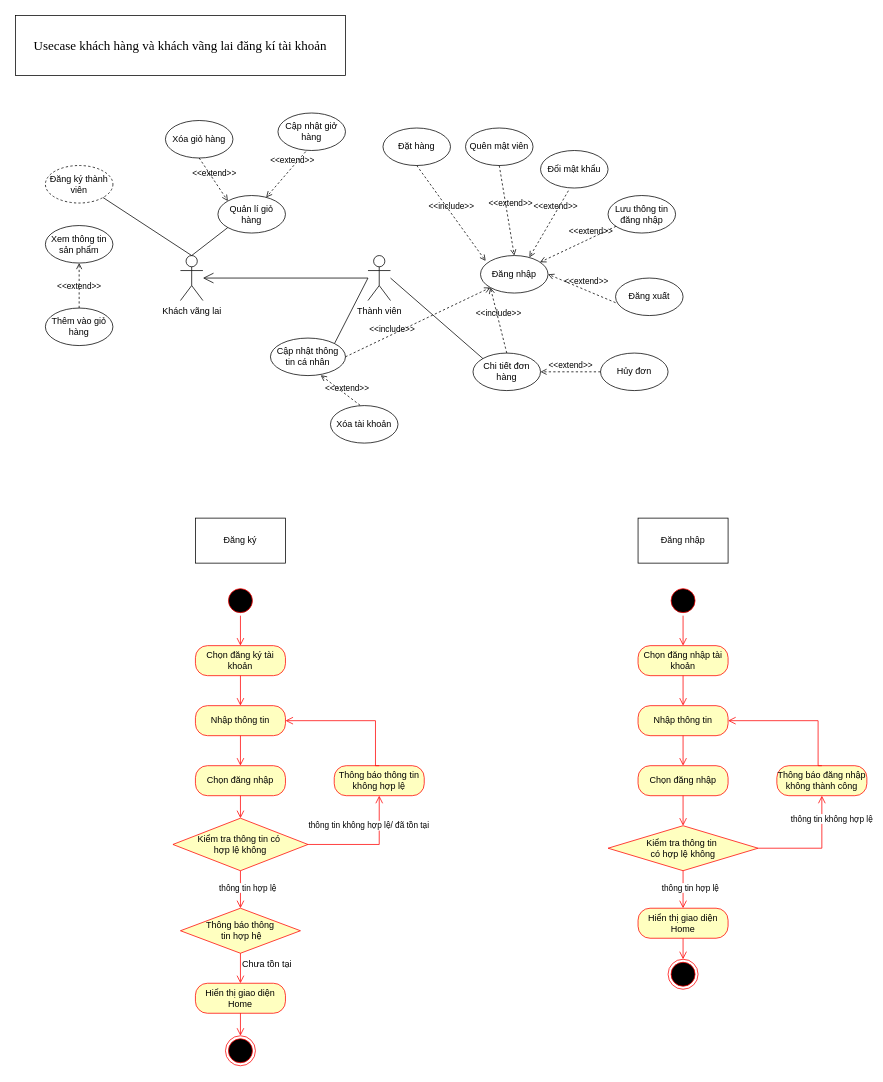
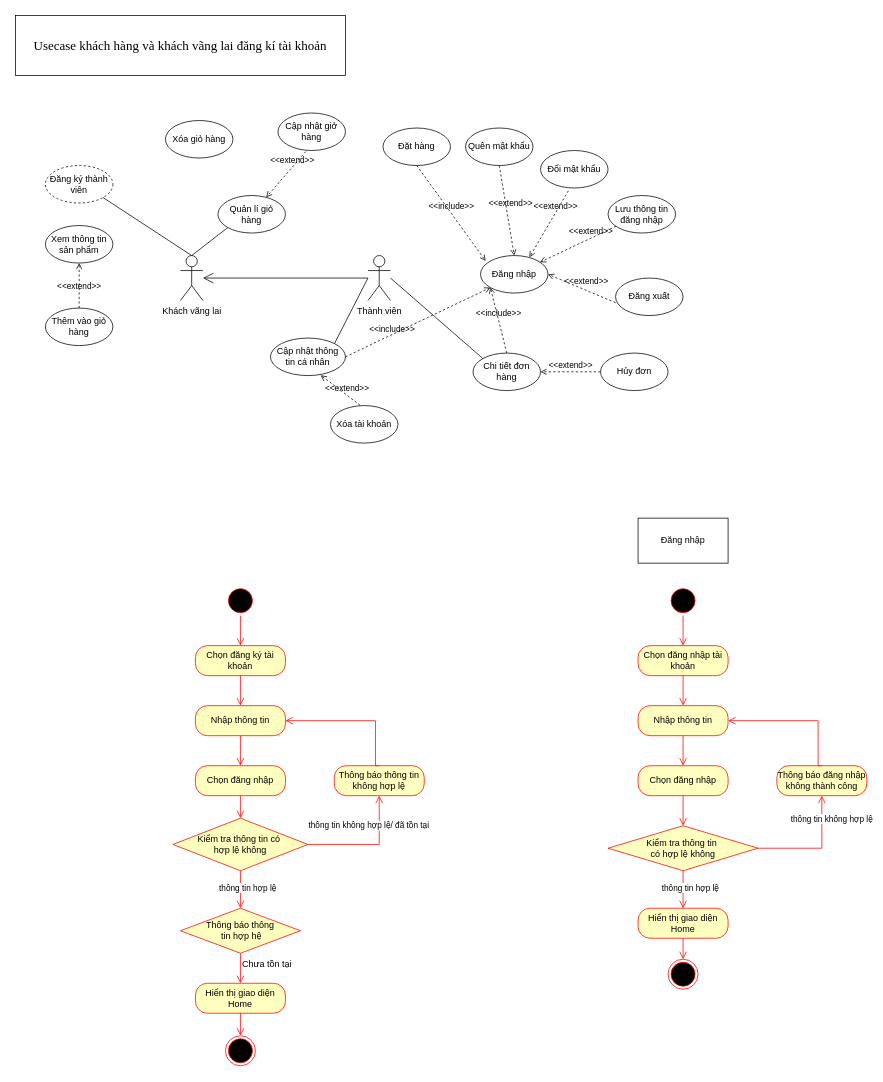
node "Quên mật viên": label "Quên mật viên" -> "Quên mật khẩu"
edge "Xóa giỏ hàng" -> "Quản lí giỏ hàng": removed, label "<<extend>>"
node "Đăng ký": removed
